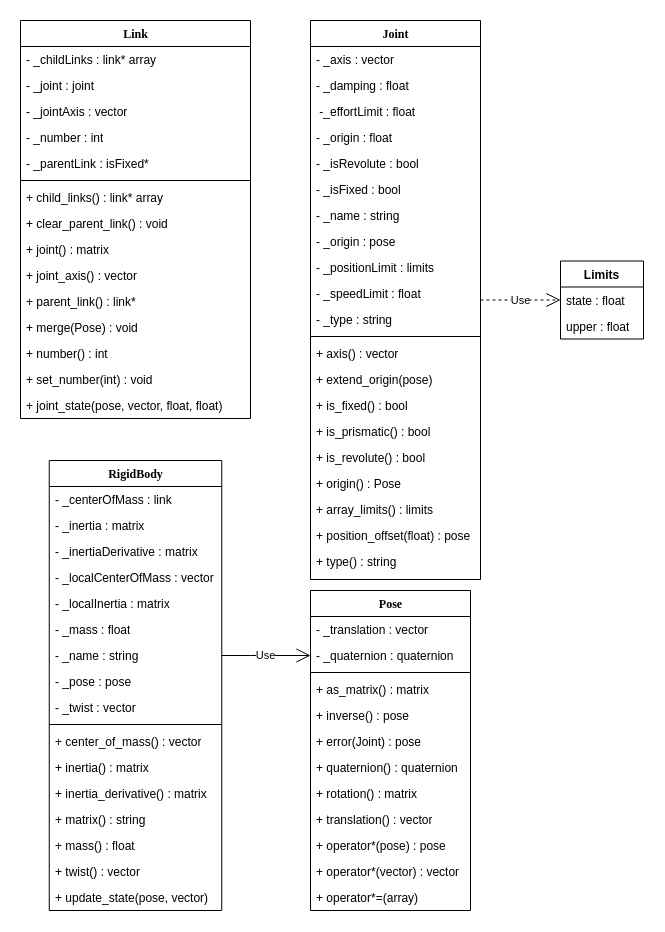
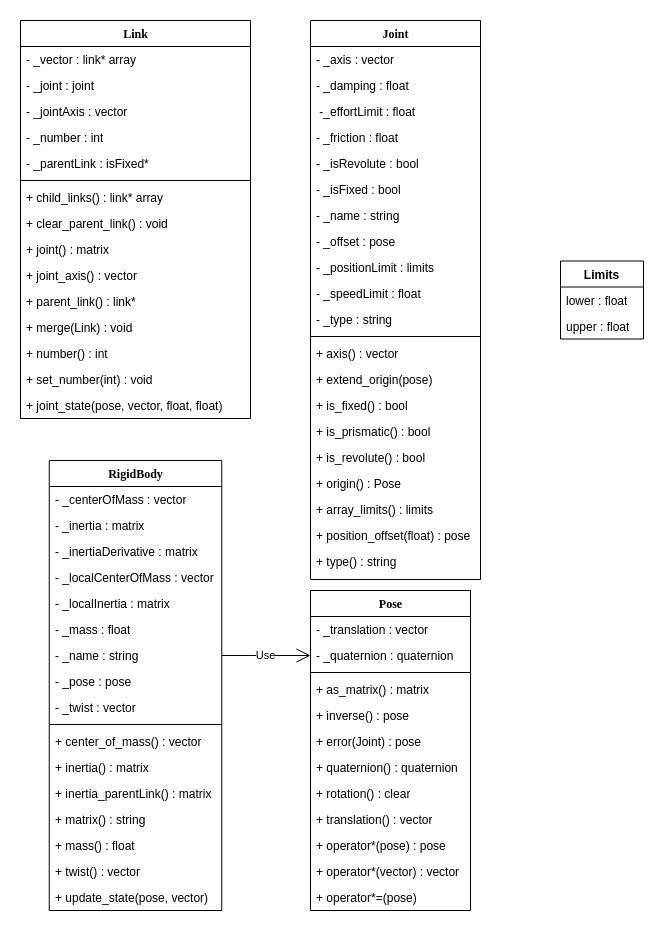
node "- _childLinks : link* array": label "- _childLinks : link* array" -> "- _vector : link* array"
node "- _origin : float": label "- _origin : float" -> "- _friction : float"
node "- _origin : pose": label "- _origin : pose" -> "- _offset : pose"
edge "Joint" -> "Limits": removed, label "Use"
node "state : float": label "state : float" -> "lower : float"
node "+ merge(Pose) : void": label "+ merge(Pose) : void" -> "+ merge(Link) : void"
node "- _centerOfMass : link": label "- _centerOfMass : link" -> "- _centerOfMass : vector"
node "+ rotation() : matrix": label "+ rotation() : matrix" -> "+ rotation() : clear"
node "+ inertia_derivative() : matrix": label "+ inertia_derivative() : matrix" -> "+ inertia_parentLink() : matrix"
node "+ operator*=(array)": label "+ operator*=(array)" -> "+ operator*=(pose)"
